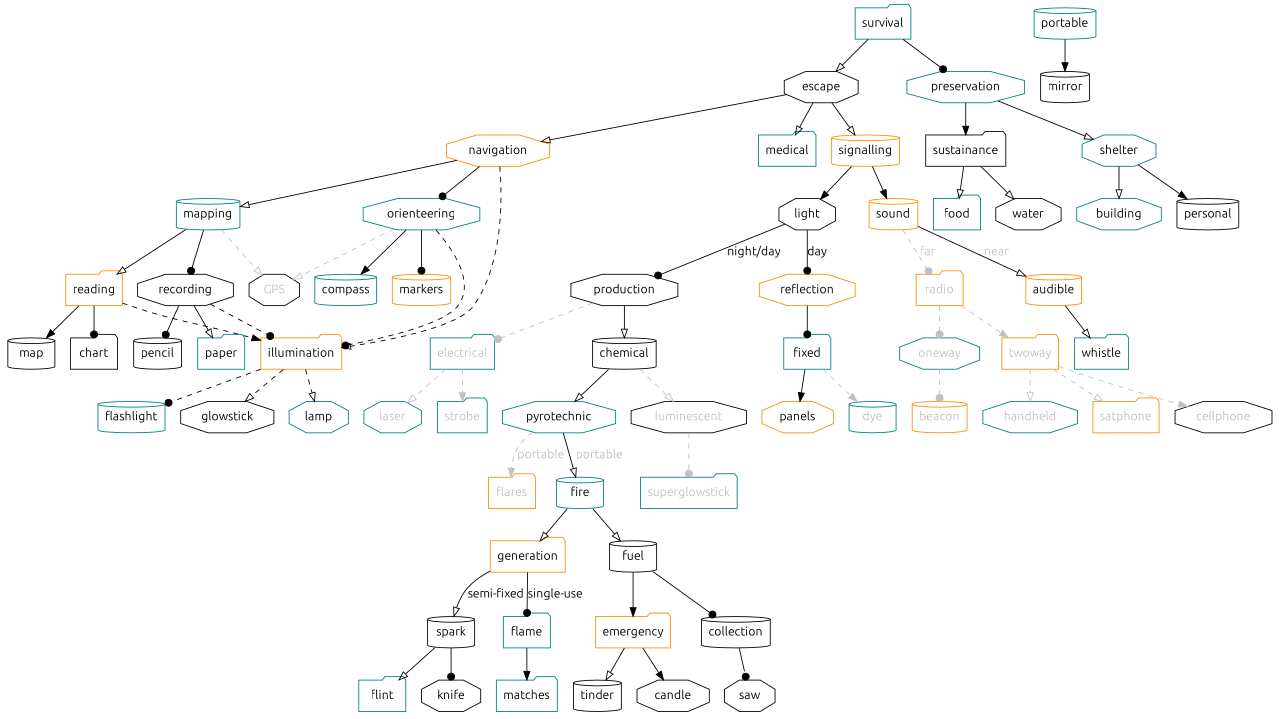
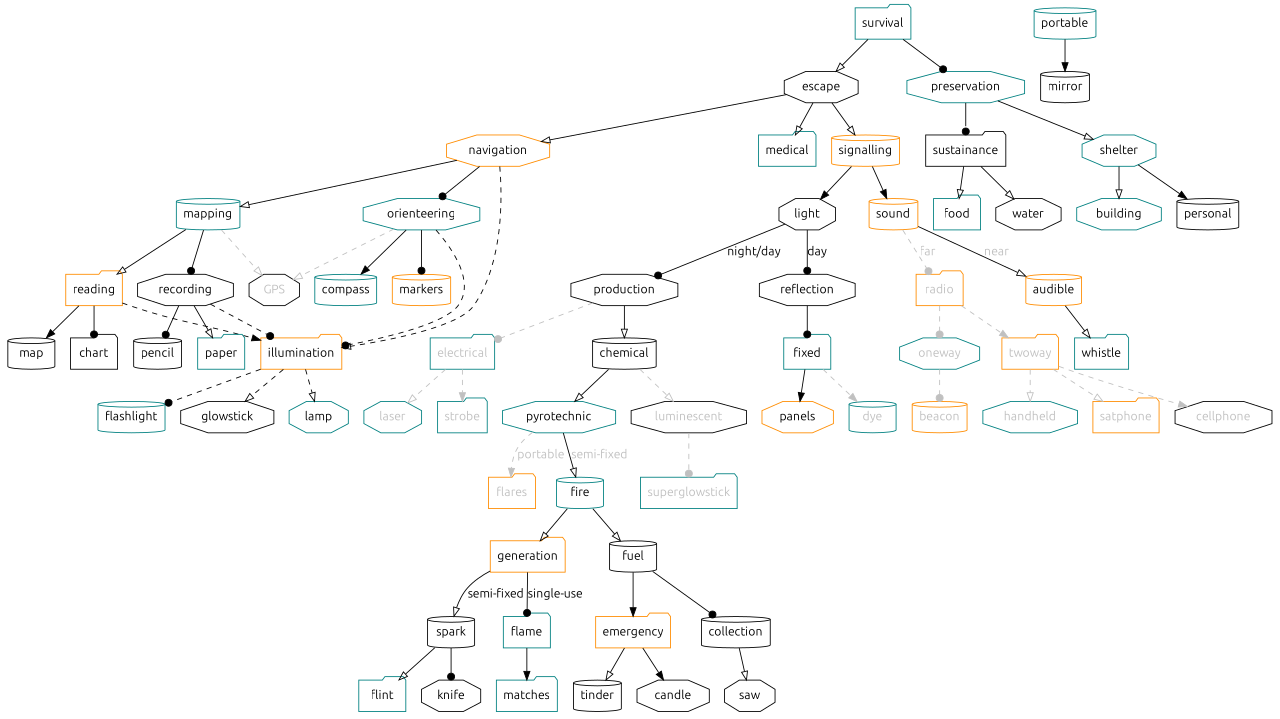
edge "preservation" -> "sustainance": arrowhead normal -> dot
node "reflection": color darkorange -> black
edge "pyrotechnic" -> "fire": label "portable" -> "semi-fixed"
edge "collection" -> "saw": arrowhead dot -> onormal
